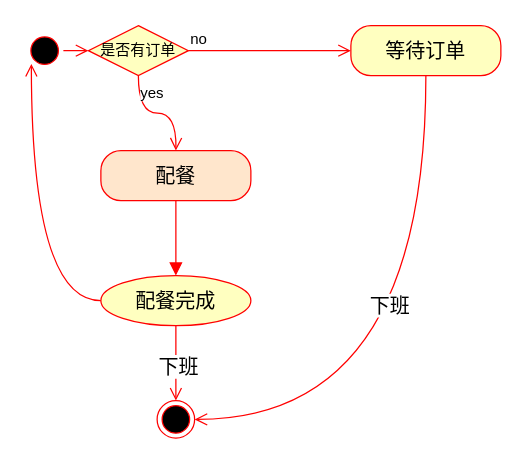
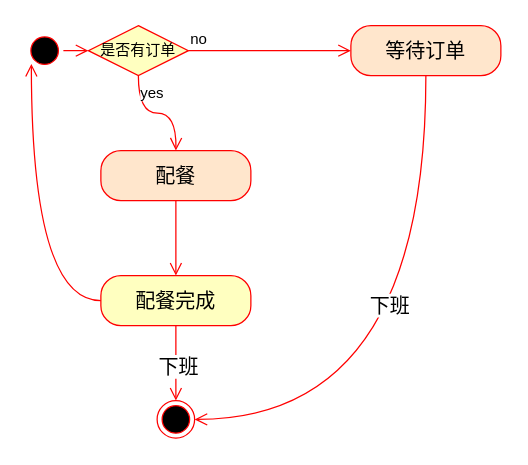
node "等待订单": fillcolor #ffffc0 -> #ffe6cc
edge "配餐" -> "配餐完成": arrowhead block -> open
node "配餐完成": shape ellipse -> rounded rectangle
